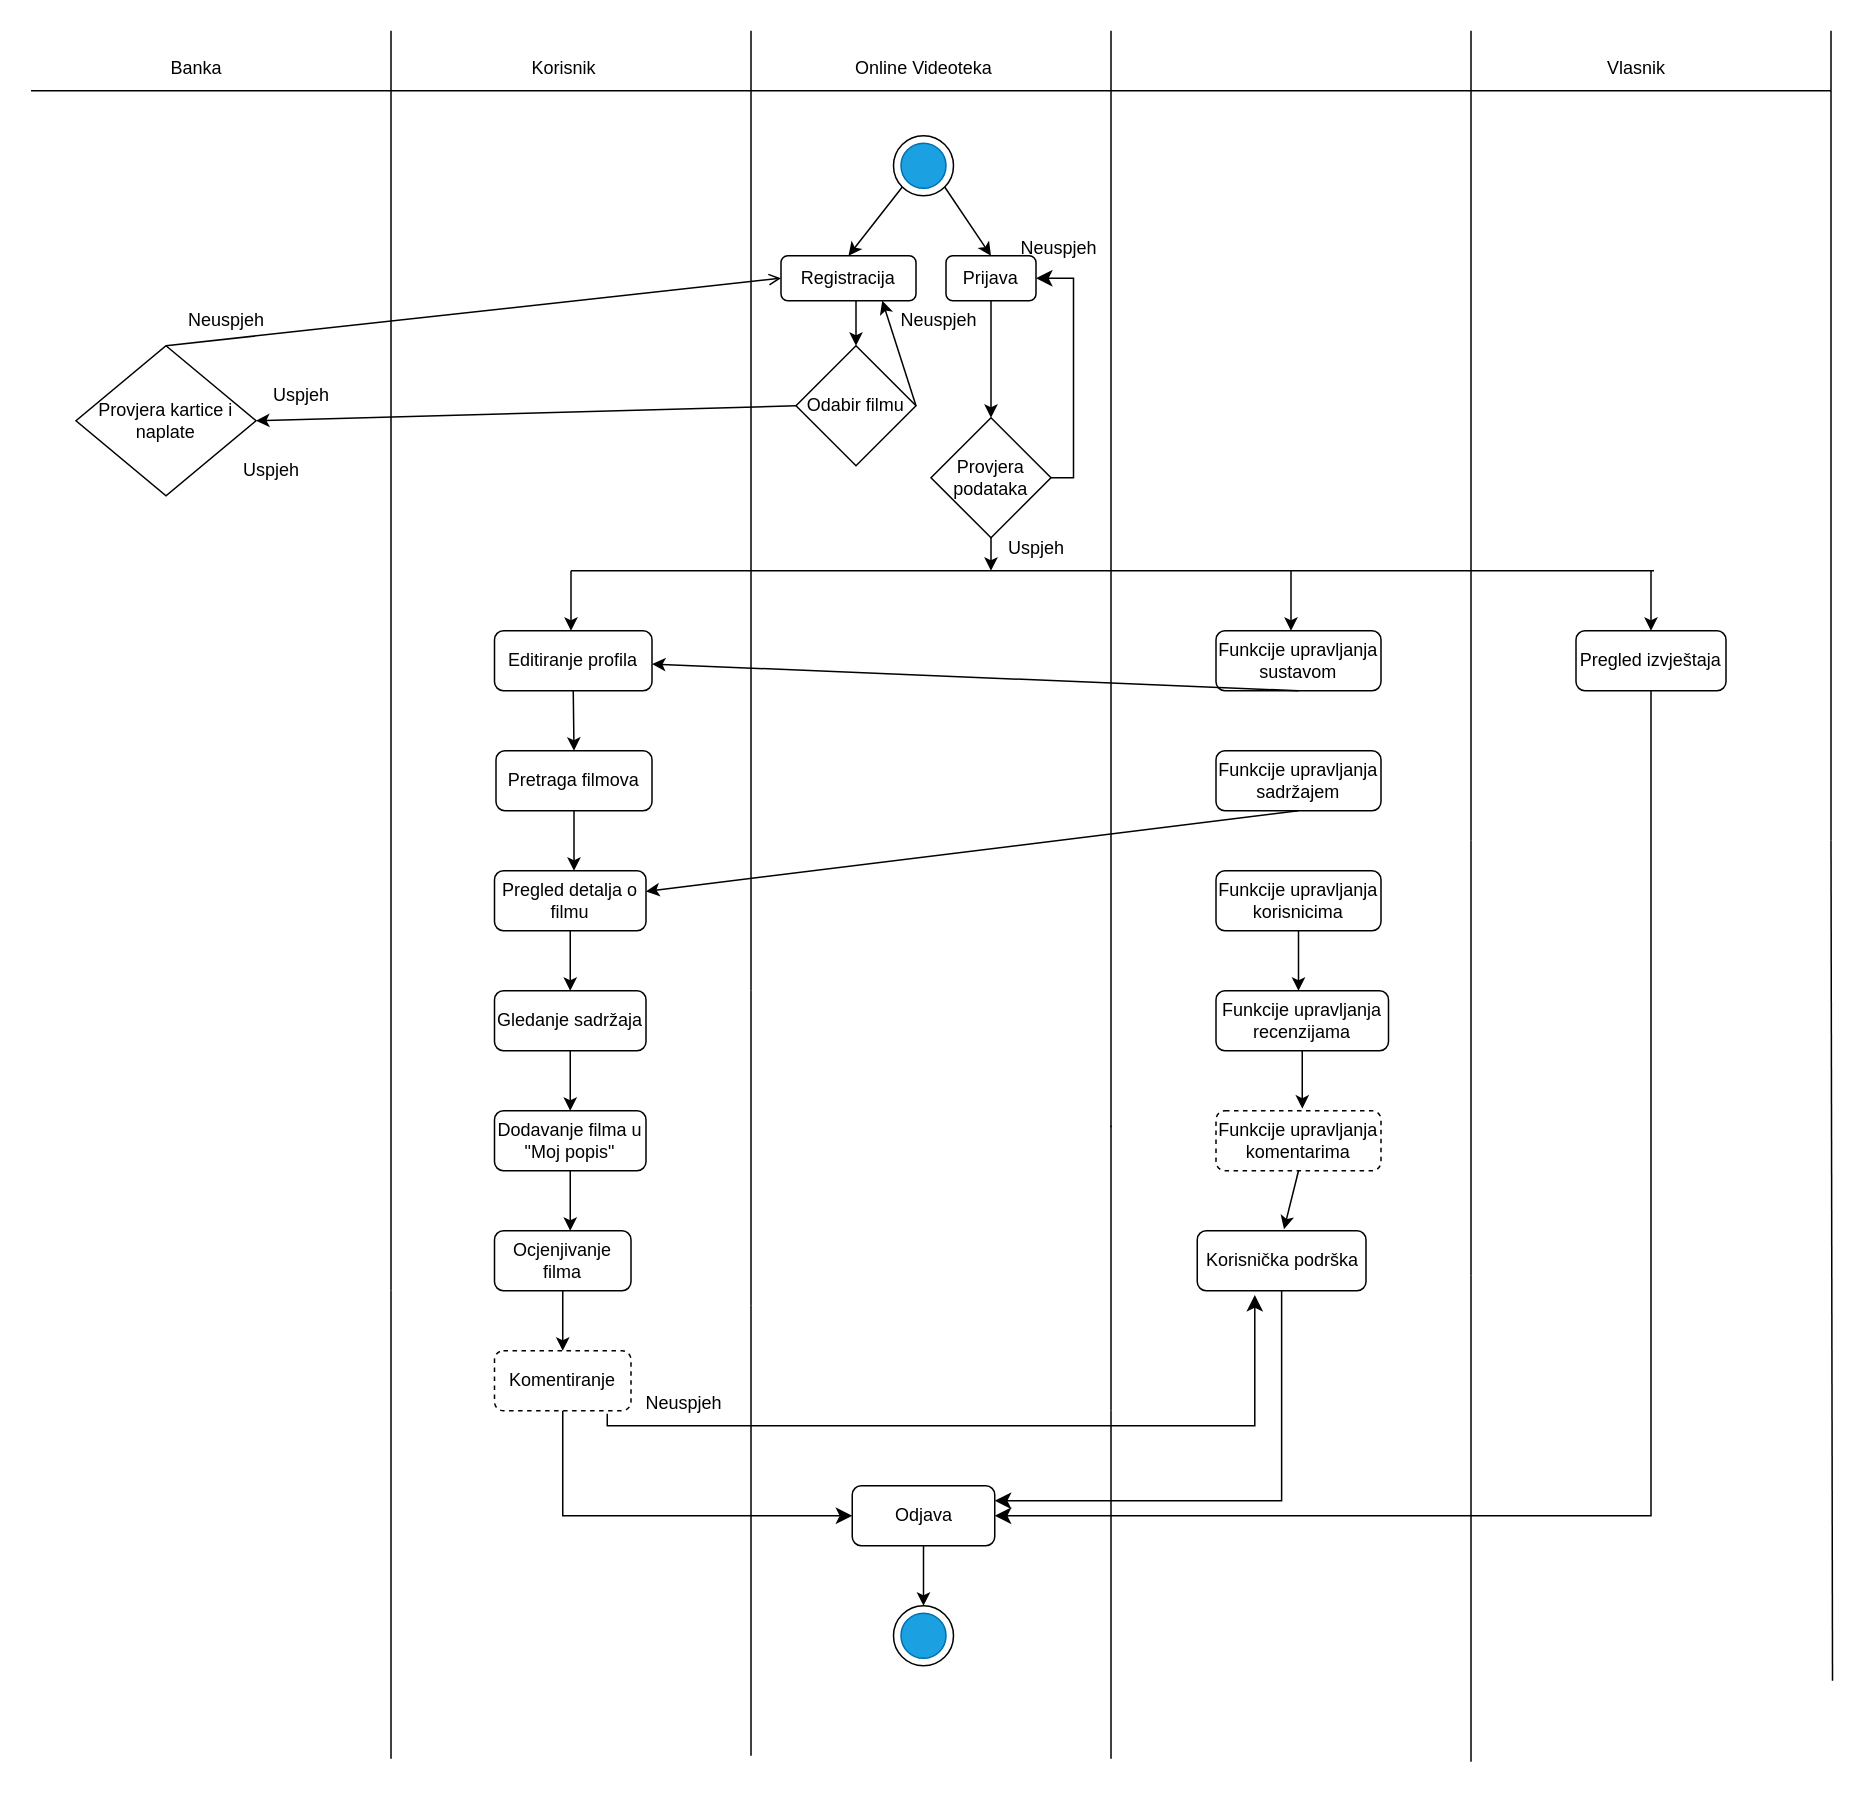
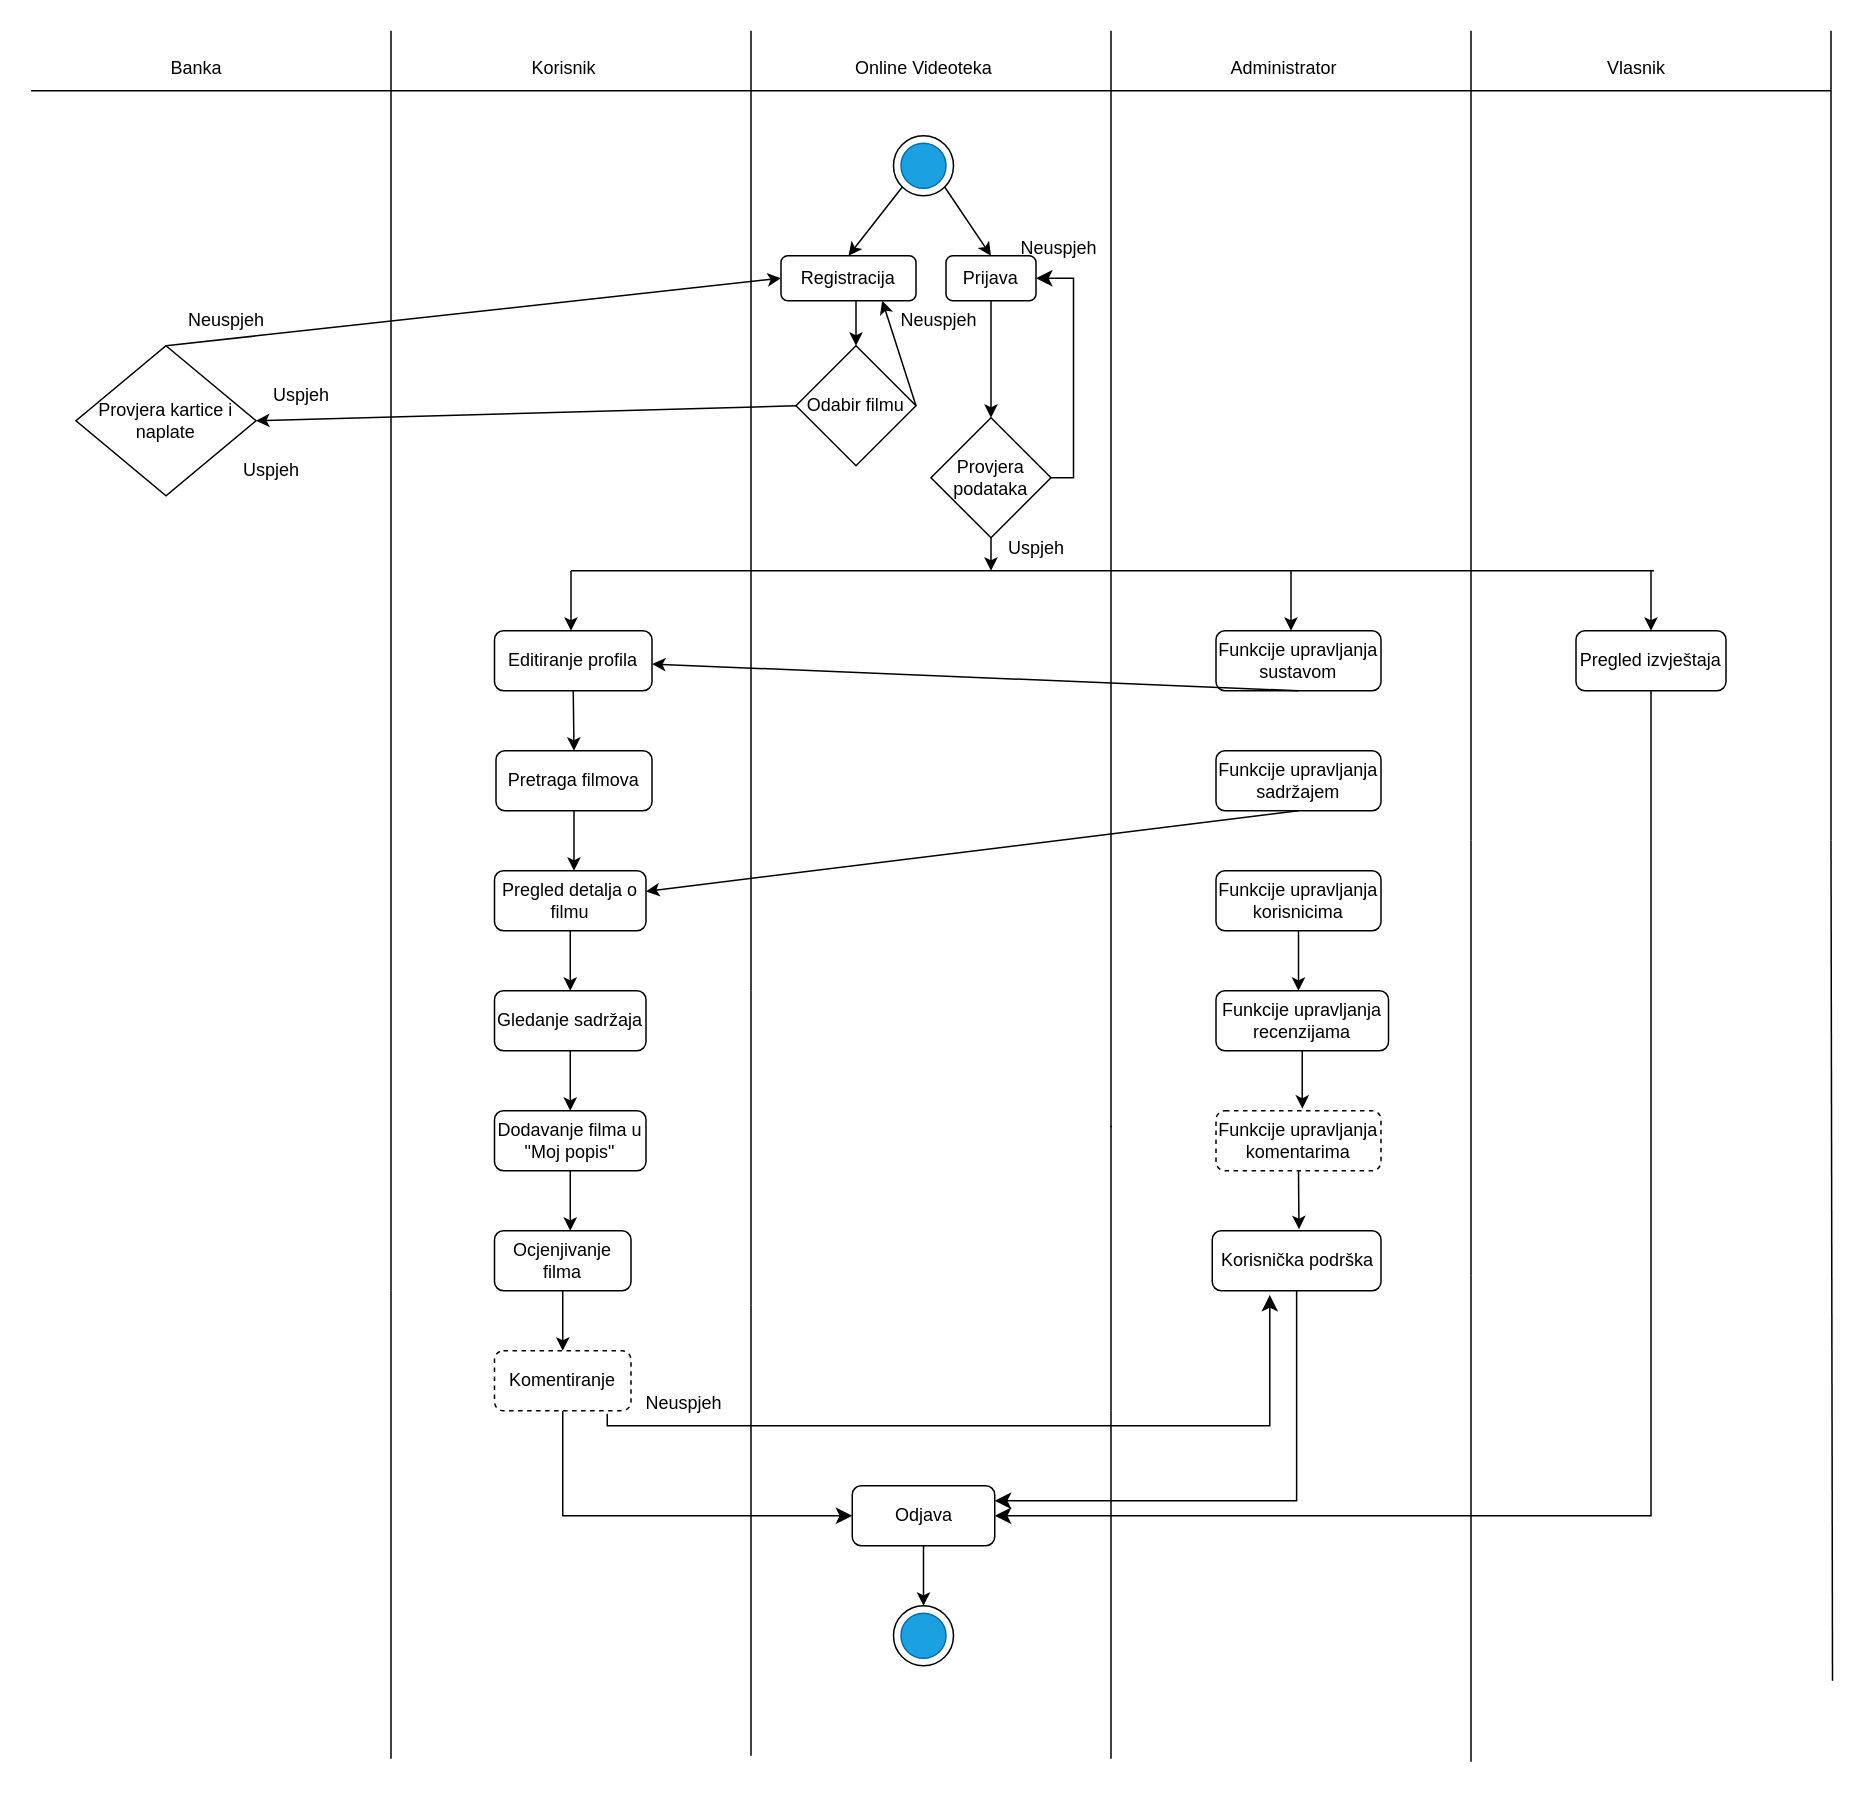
node "Administrator": added
edge "Provjera kartice i naplate" -> "Registracija": arrowhead open -> classic
node "Korisnička podrška": moved (1281, 1261) -> (1296, 1261)
